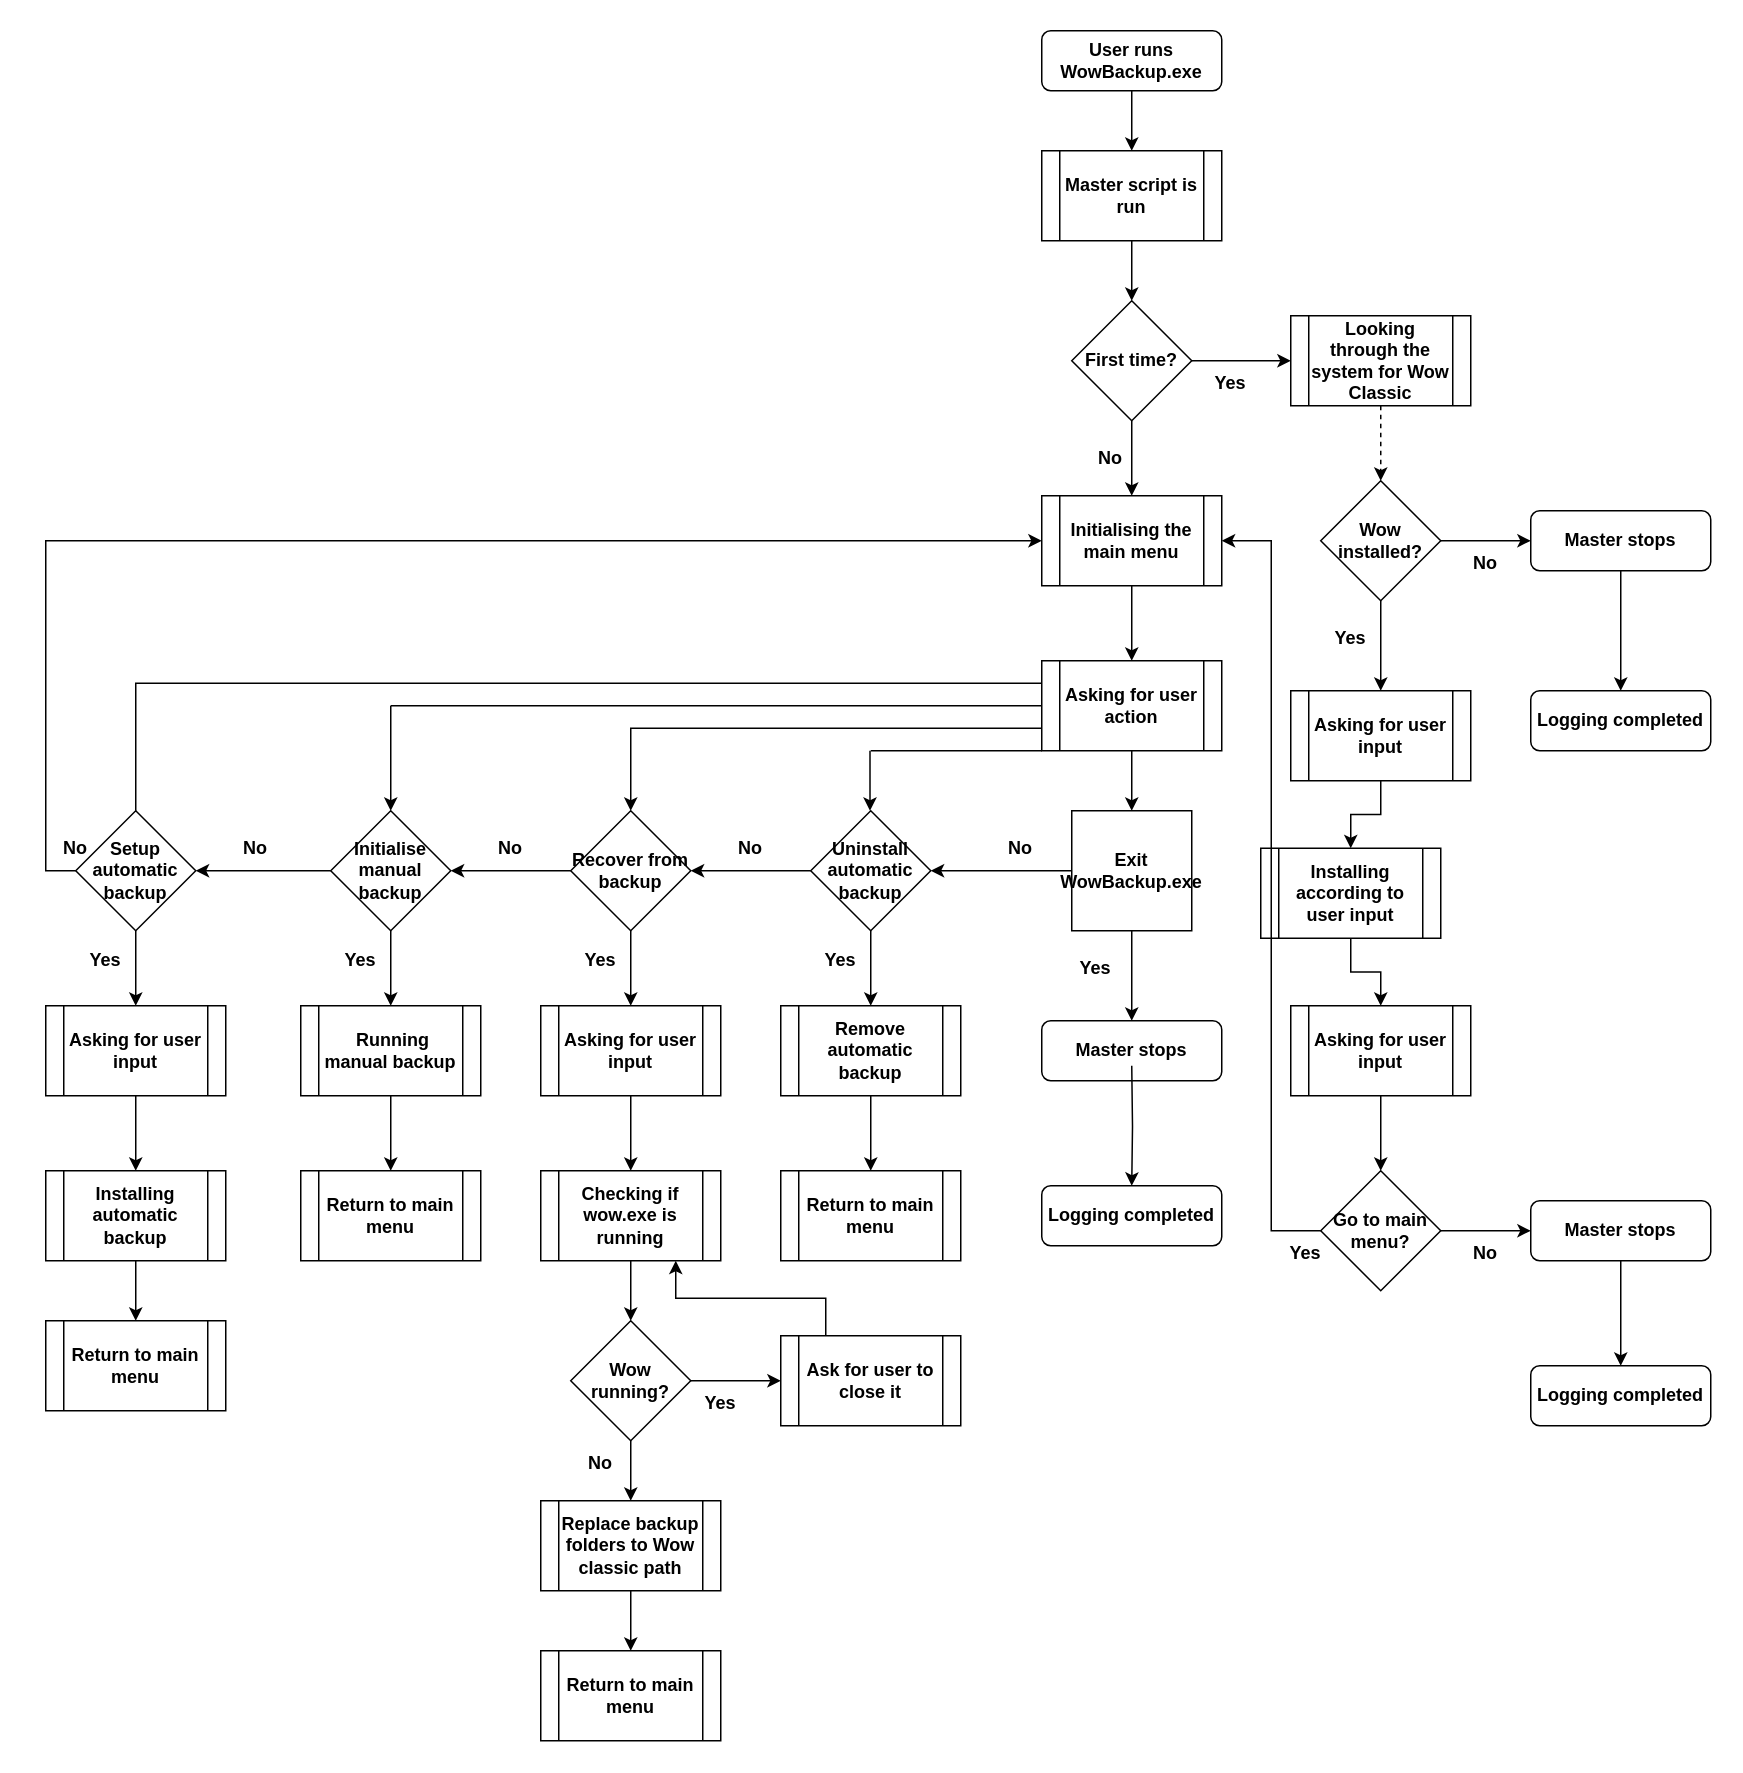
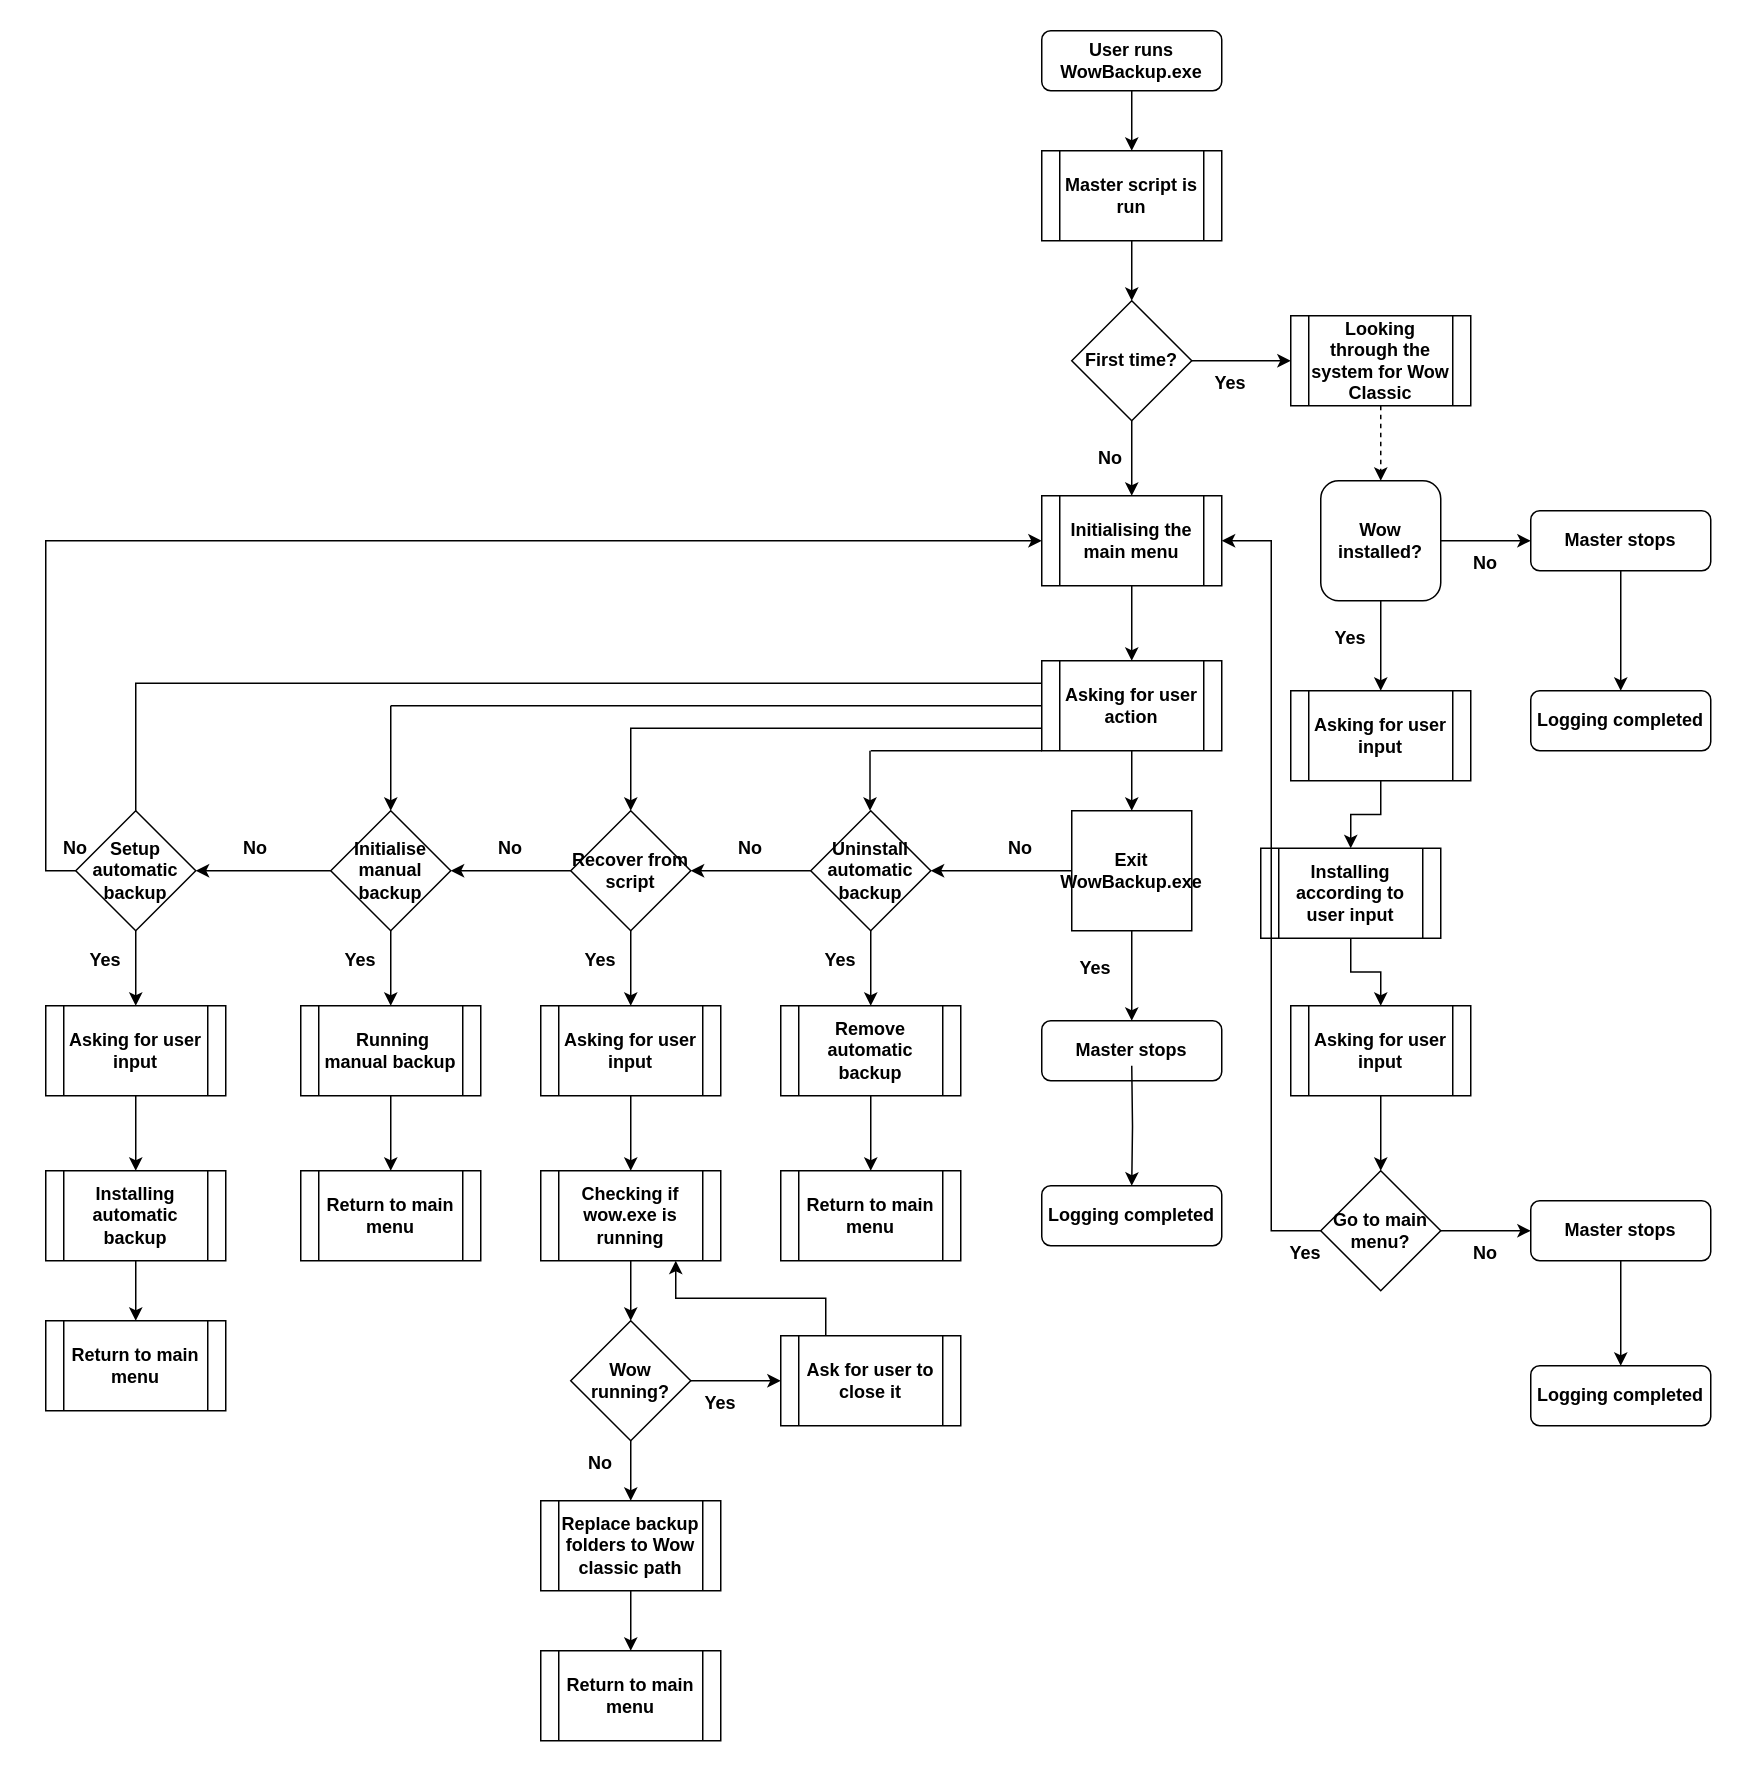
node "Wow installed?": shape diamond -> rounded rectangle
node "Recover from backup": label "Recover from backup" -> "Recover from script"
